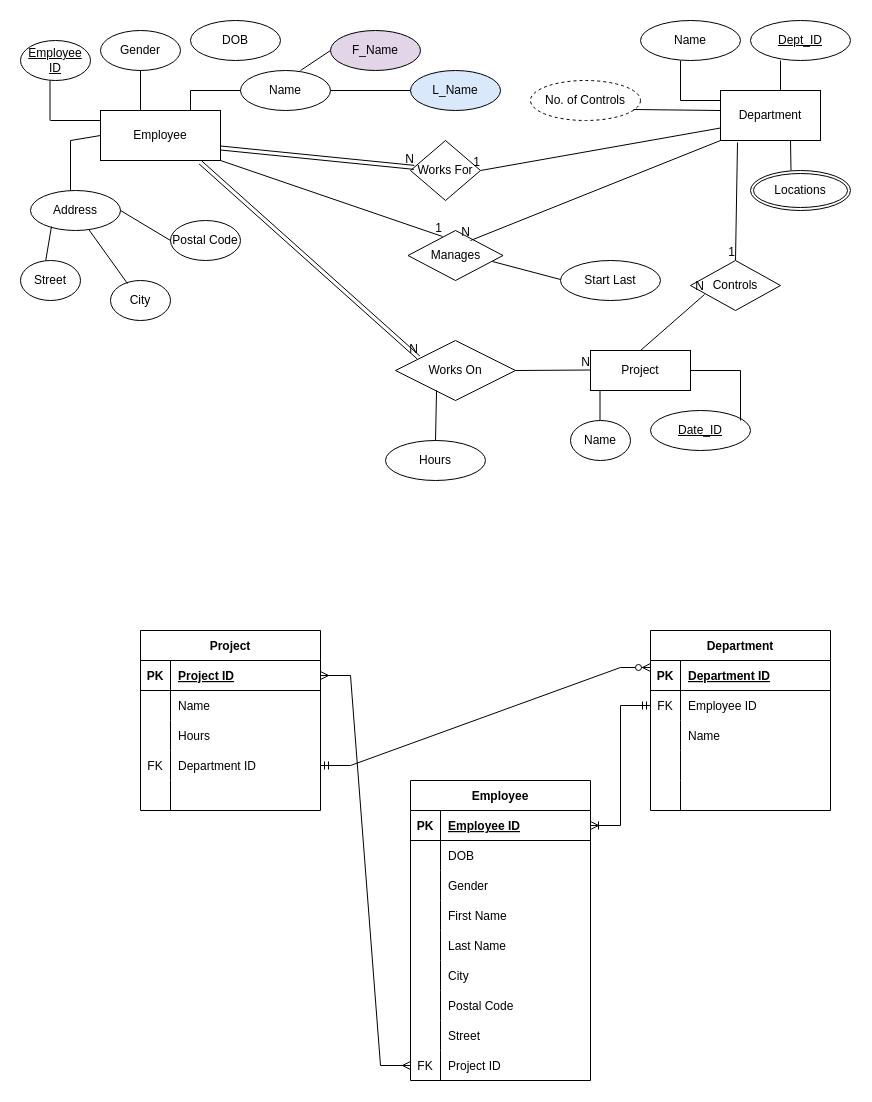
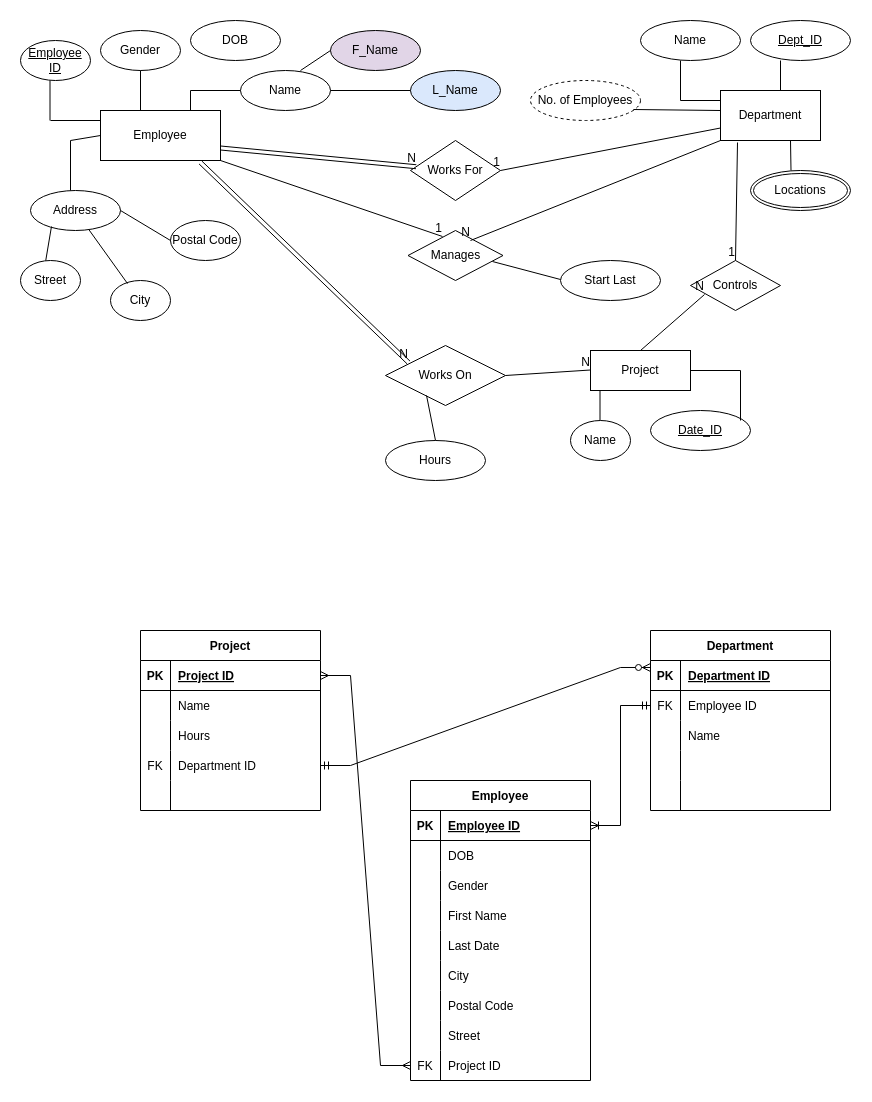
node "No. of Controls": label "No. of Controls" -> "No. of Employees"
node "Works For": size 70x60 -> 90x60
node "Works On": moved (456, 371) -> (446, 376)
node "Last Name": label "Last Name" -> "Last Date"
